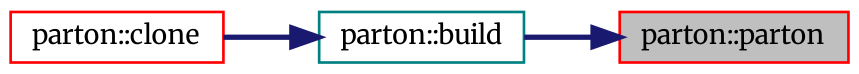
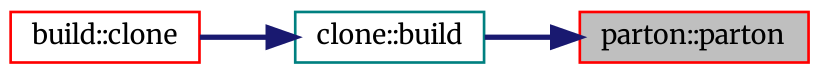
node "parton::clone": label "parton::clone" -> "build::clone"
node "parton::build": label "parton::build" -> "clone::build"
